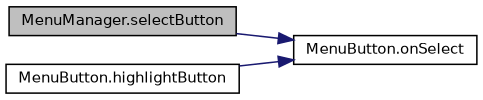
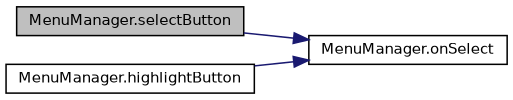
node "MenuButton.onSelect": label "MenuButton.onSelect" -> "MenuManager.onSelect"
node "MenuButton.highlightButton": label "MenuButton.highlightButton" -> "MenuManager.highlightButton"
